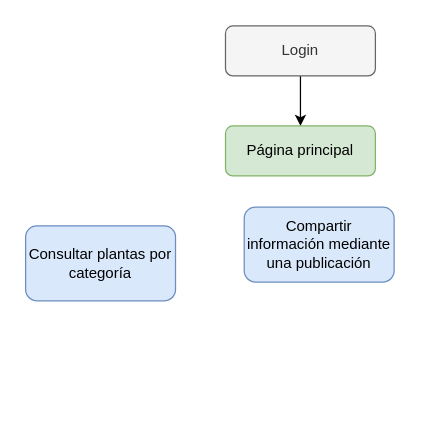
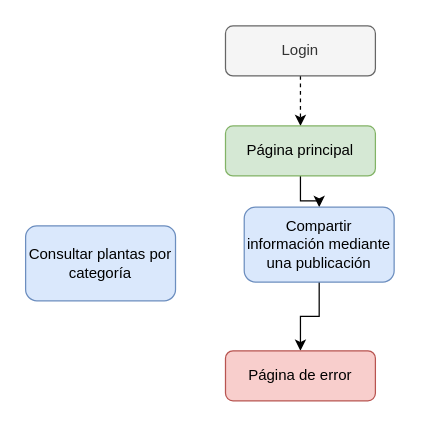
edge "Login" -> "Página principal": style solid -> dashed
edge "Página principal" -> "Compartir información mediante una publicación": added
edge "Compartir información mediante una publicación" -> "Página de error": added
node "Página de error": added
